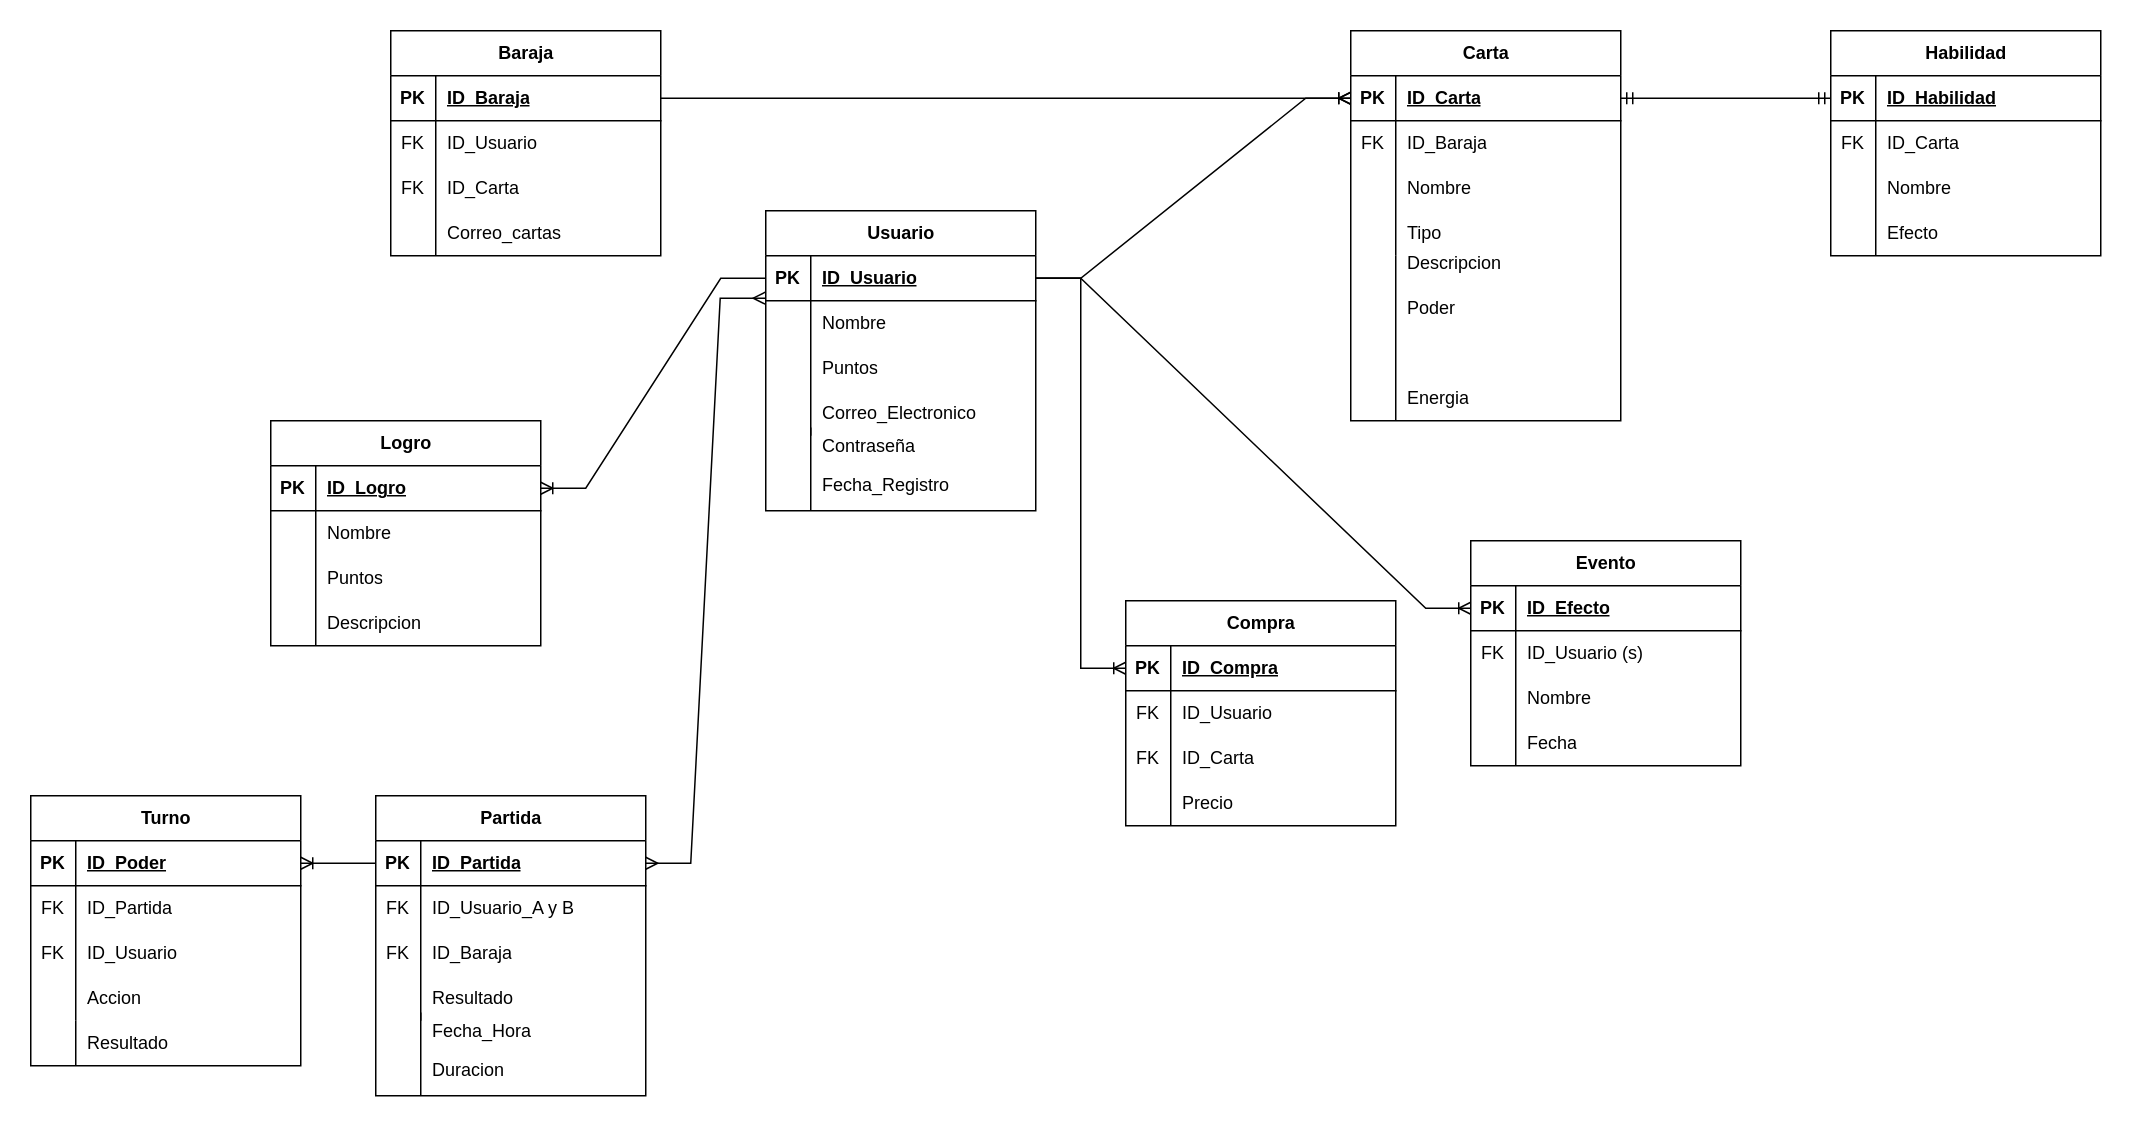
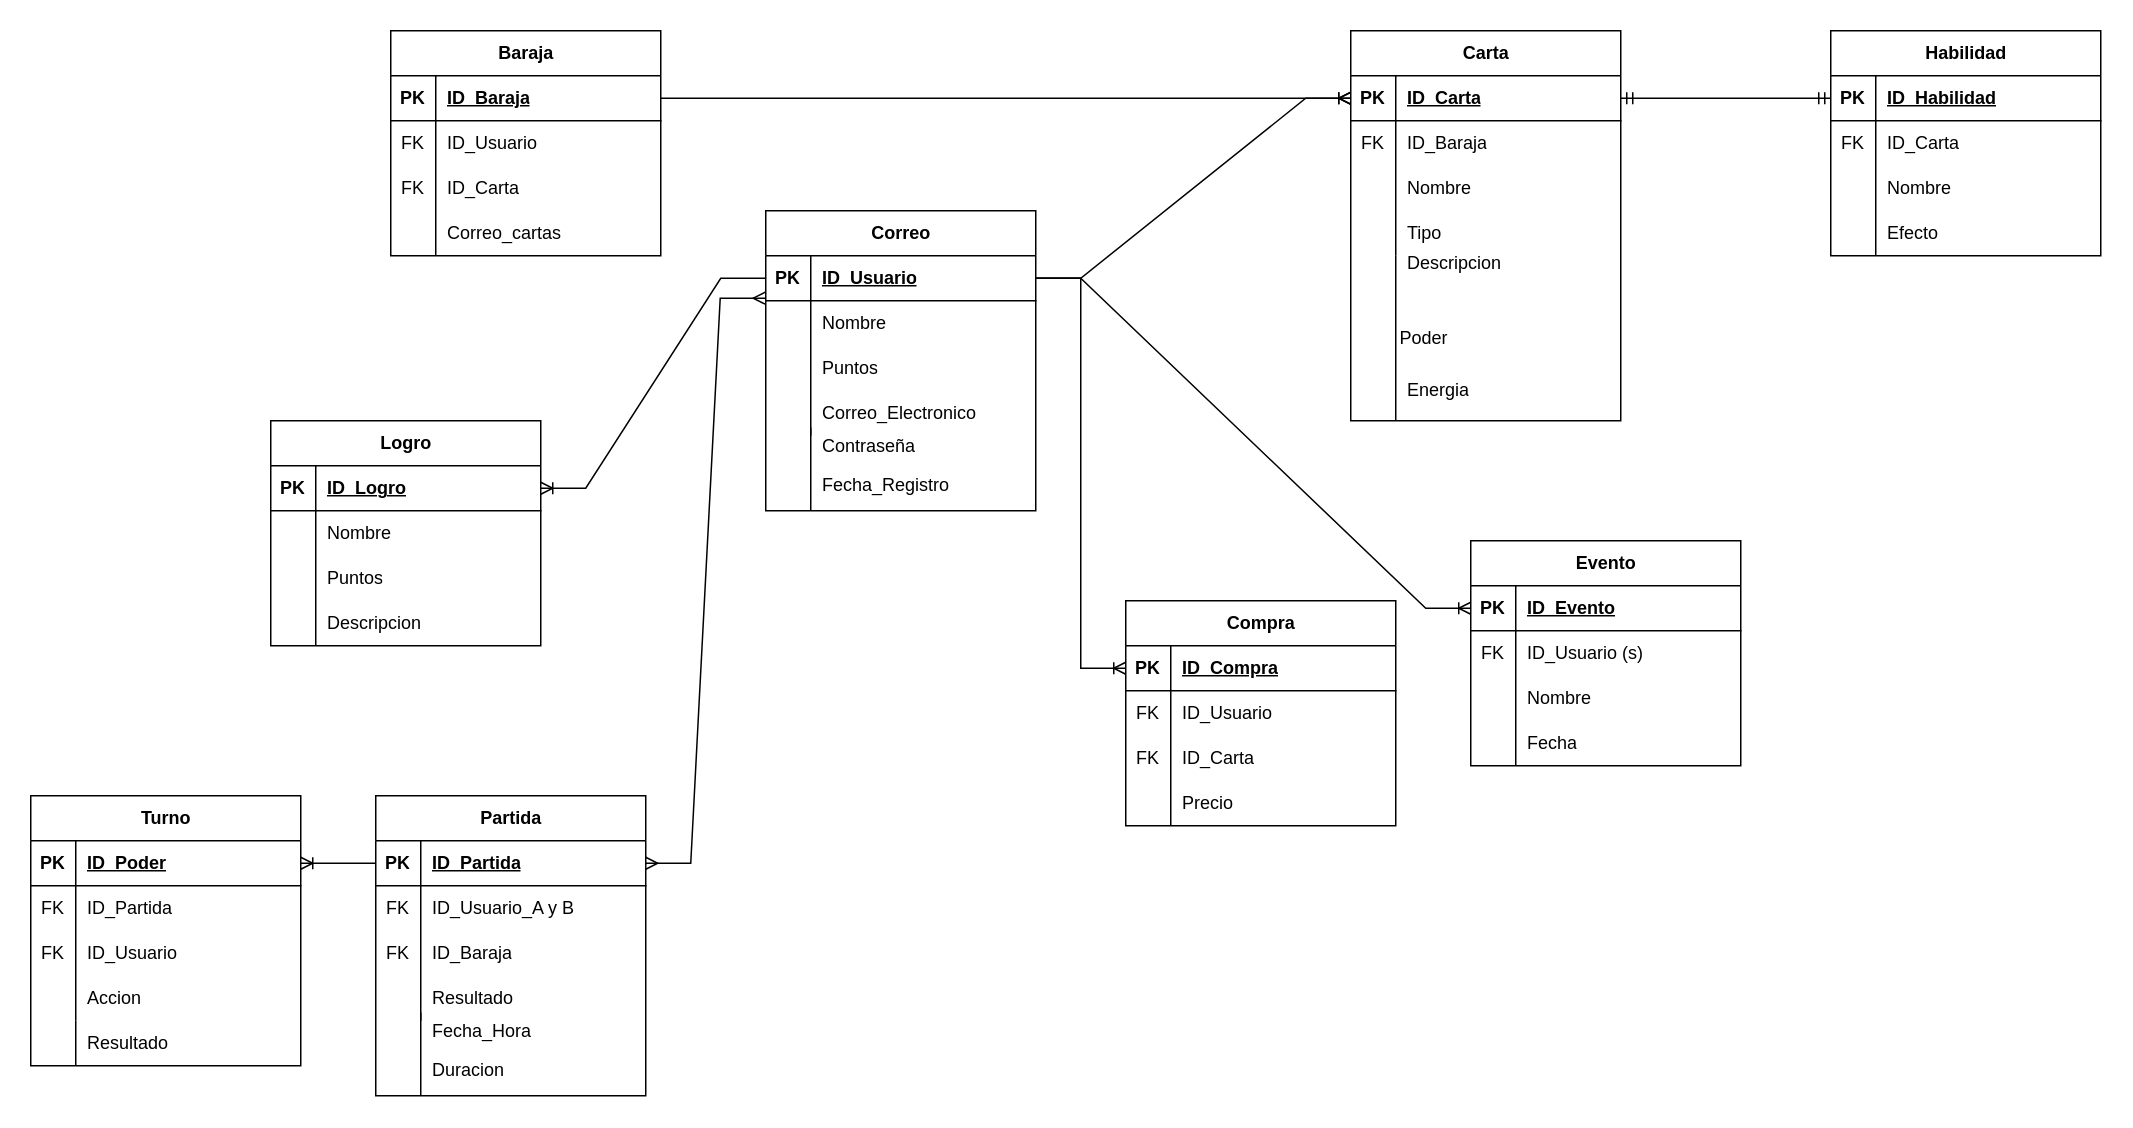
node "Usuario": label "Usuario" -> "Correo"
node "Poder": moved (1508, 308) -> (1501, 338)
node "Energia": size 225x45 -> 180x30
node "ID_Efecto": label "ID_Efecto" -> "ID_Evento"
